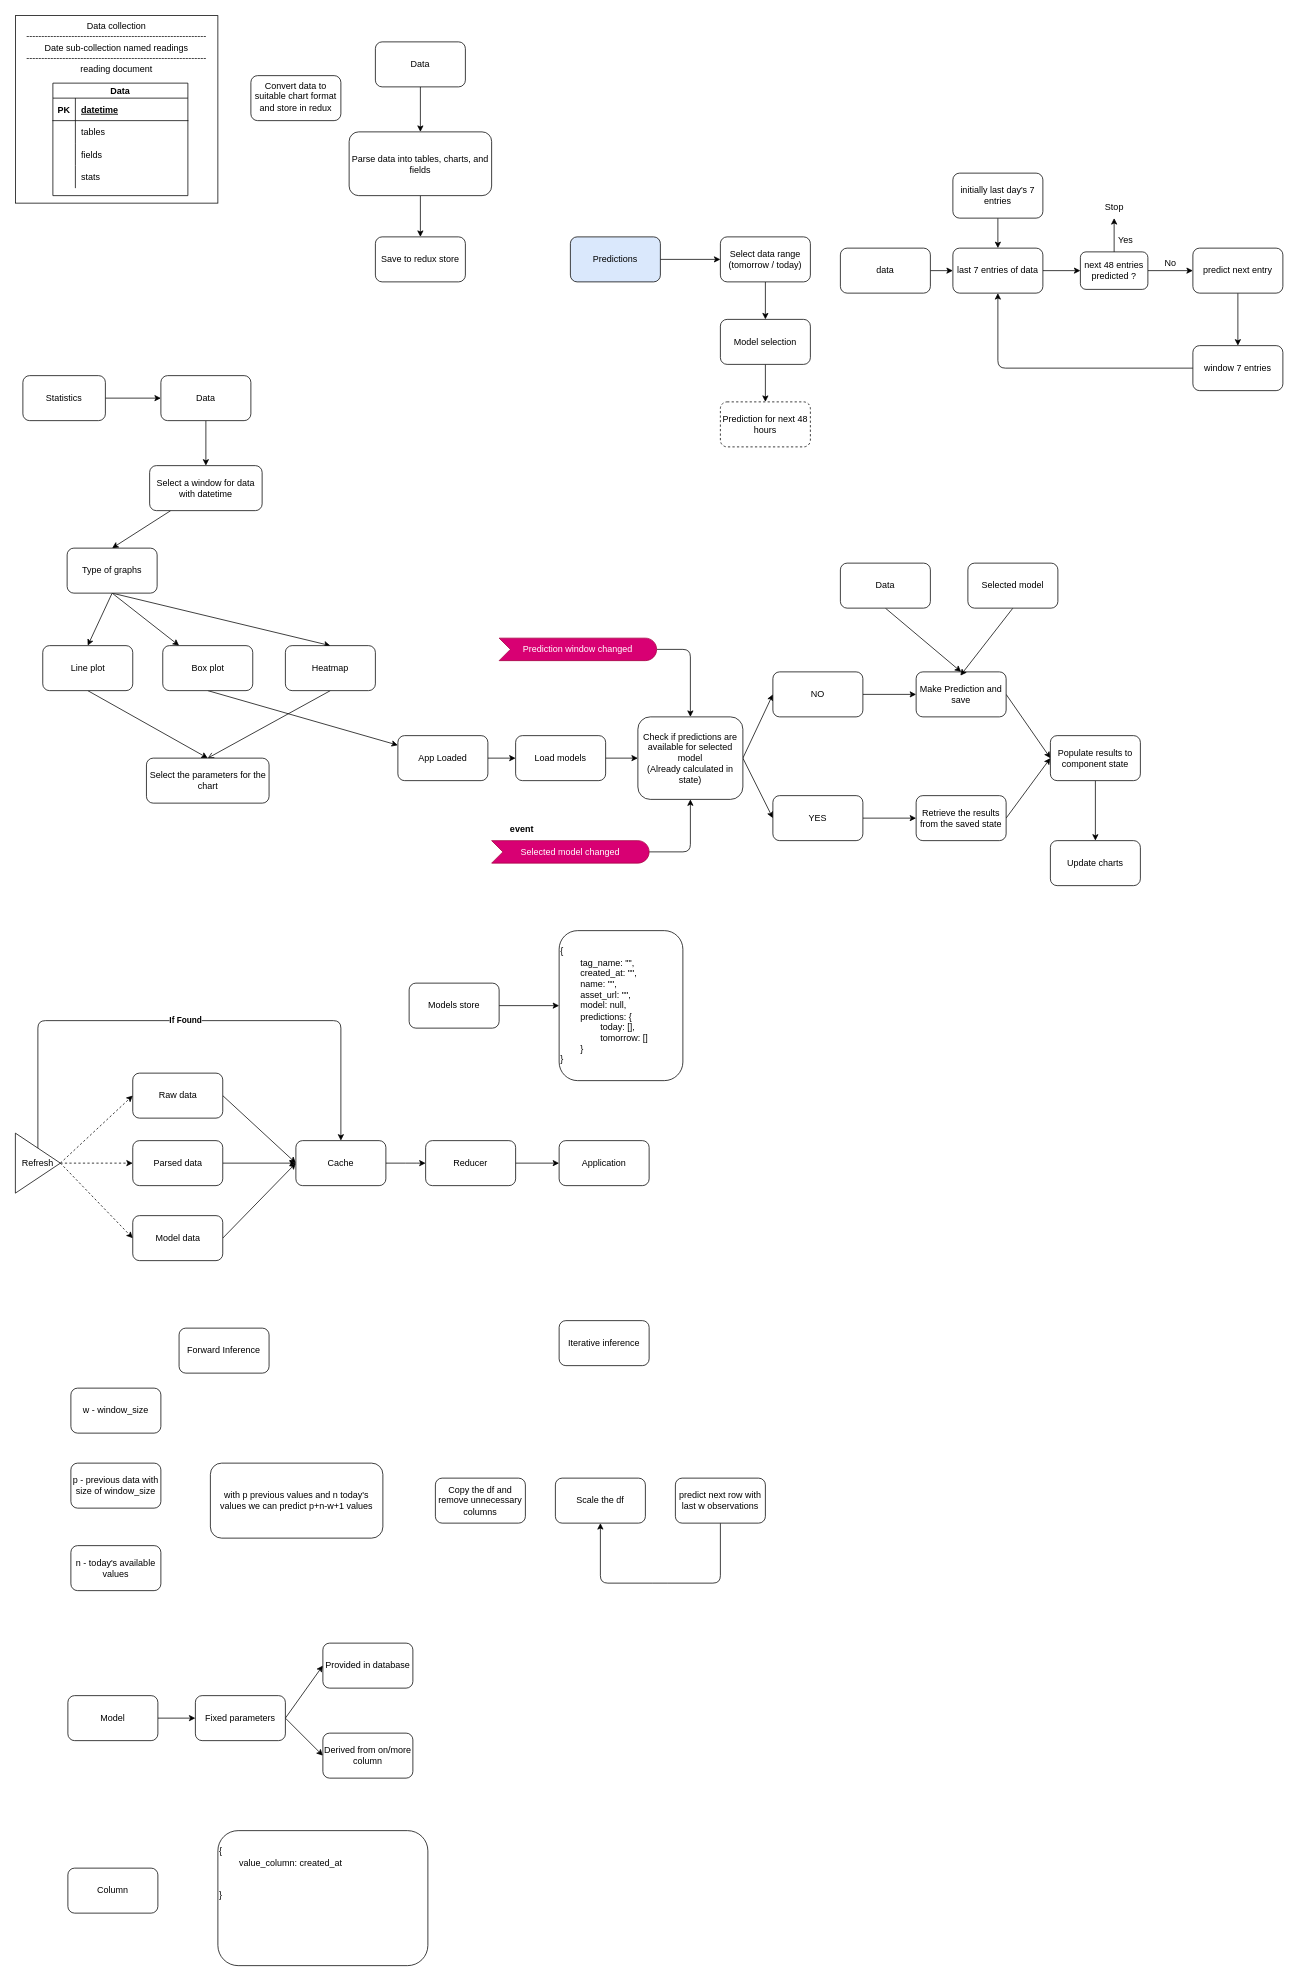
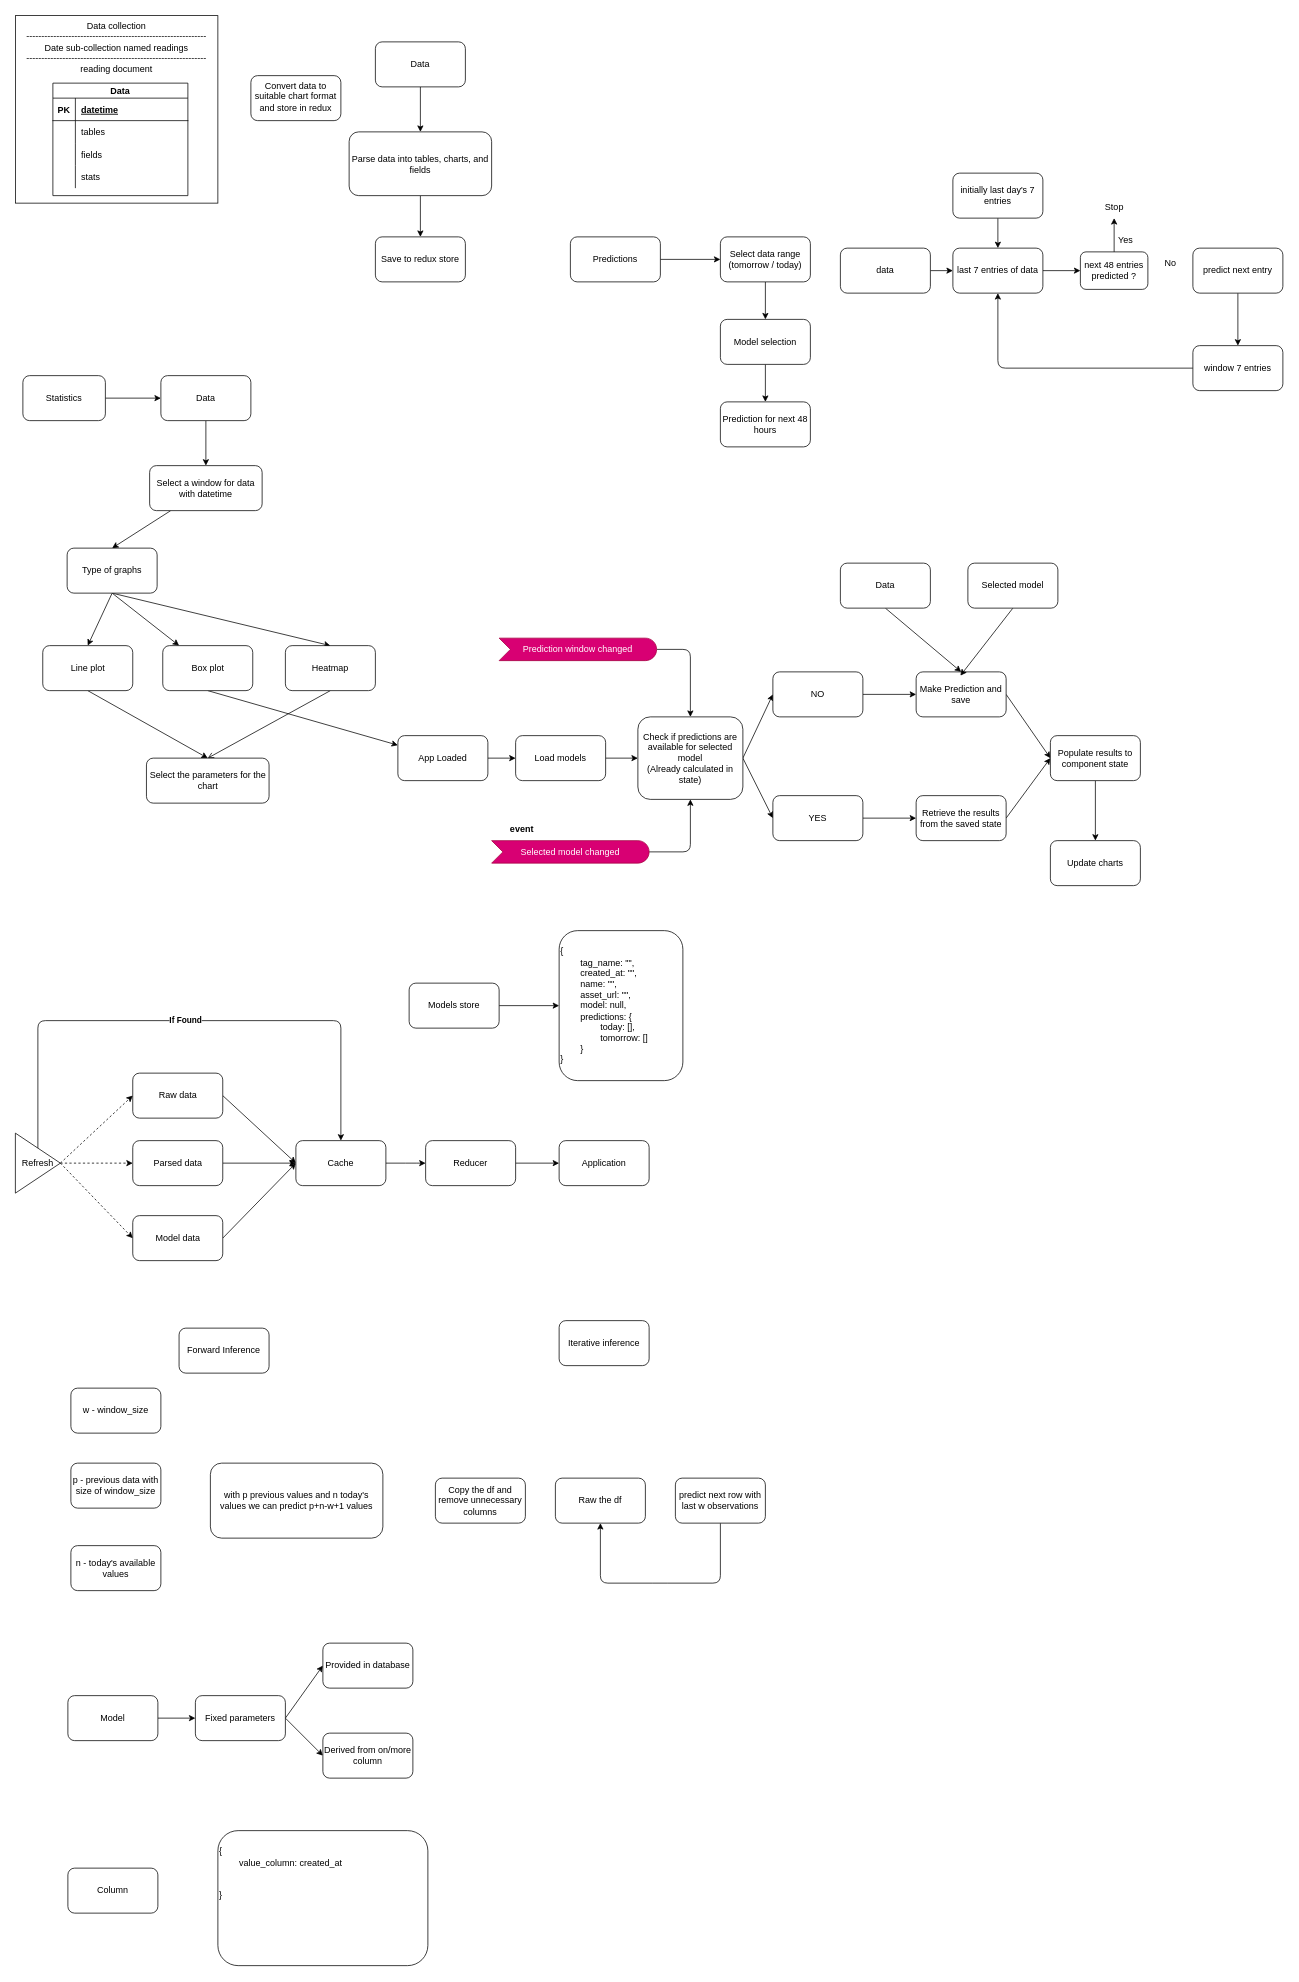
node "Predictions": fillcolor #dae8fc -> #ffffff
edge "next 48 entries predicted ?" -> "predict next entry": removed
node "Prediction for next 48 hours": style dashed -> solid
node "Scale the df": label "Scale the df" -> "Raw the df"
